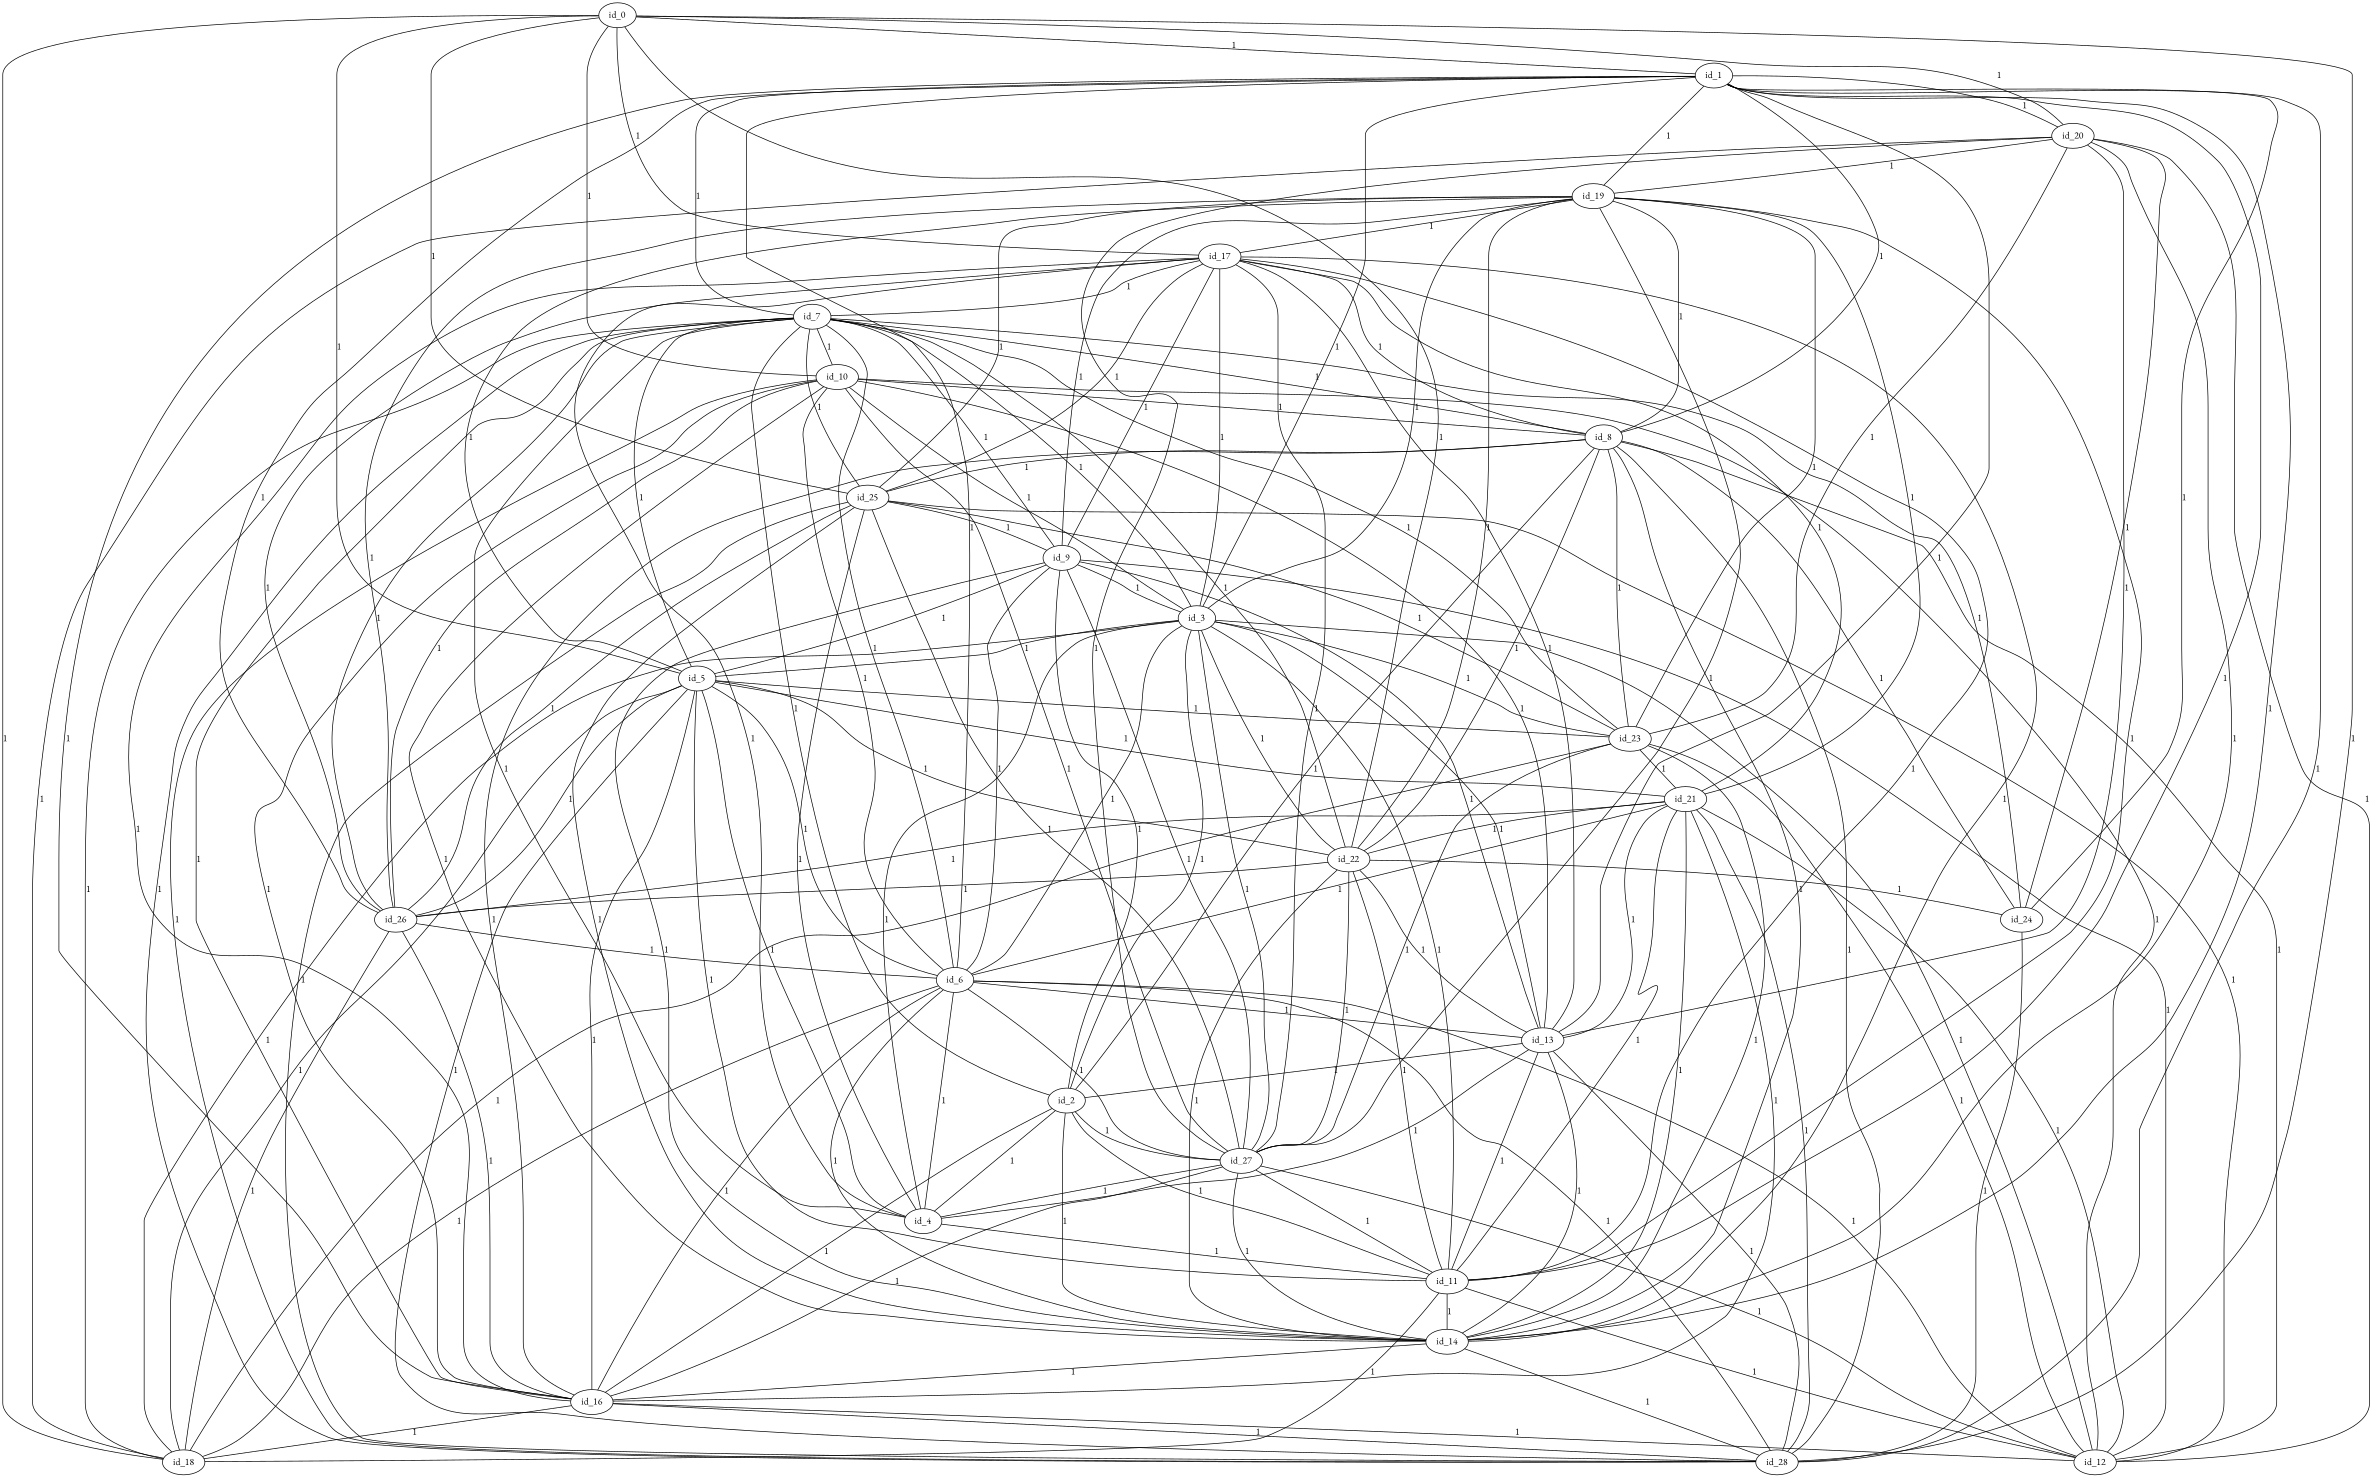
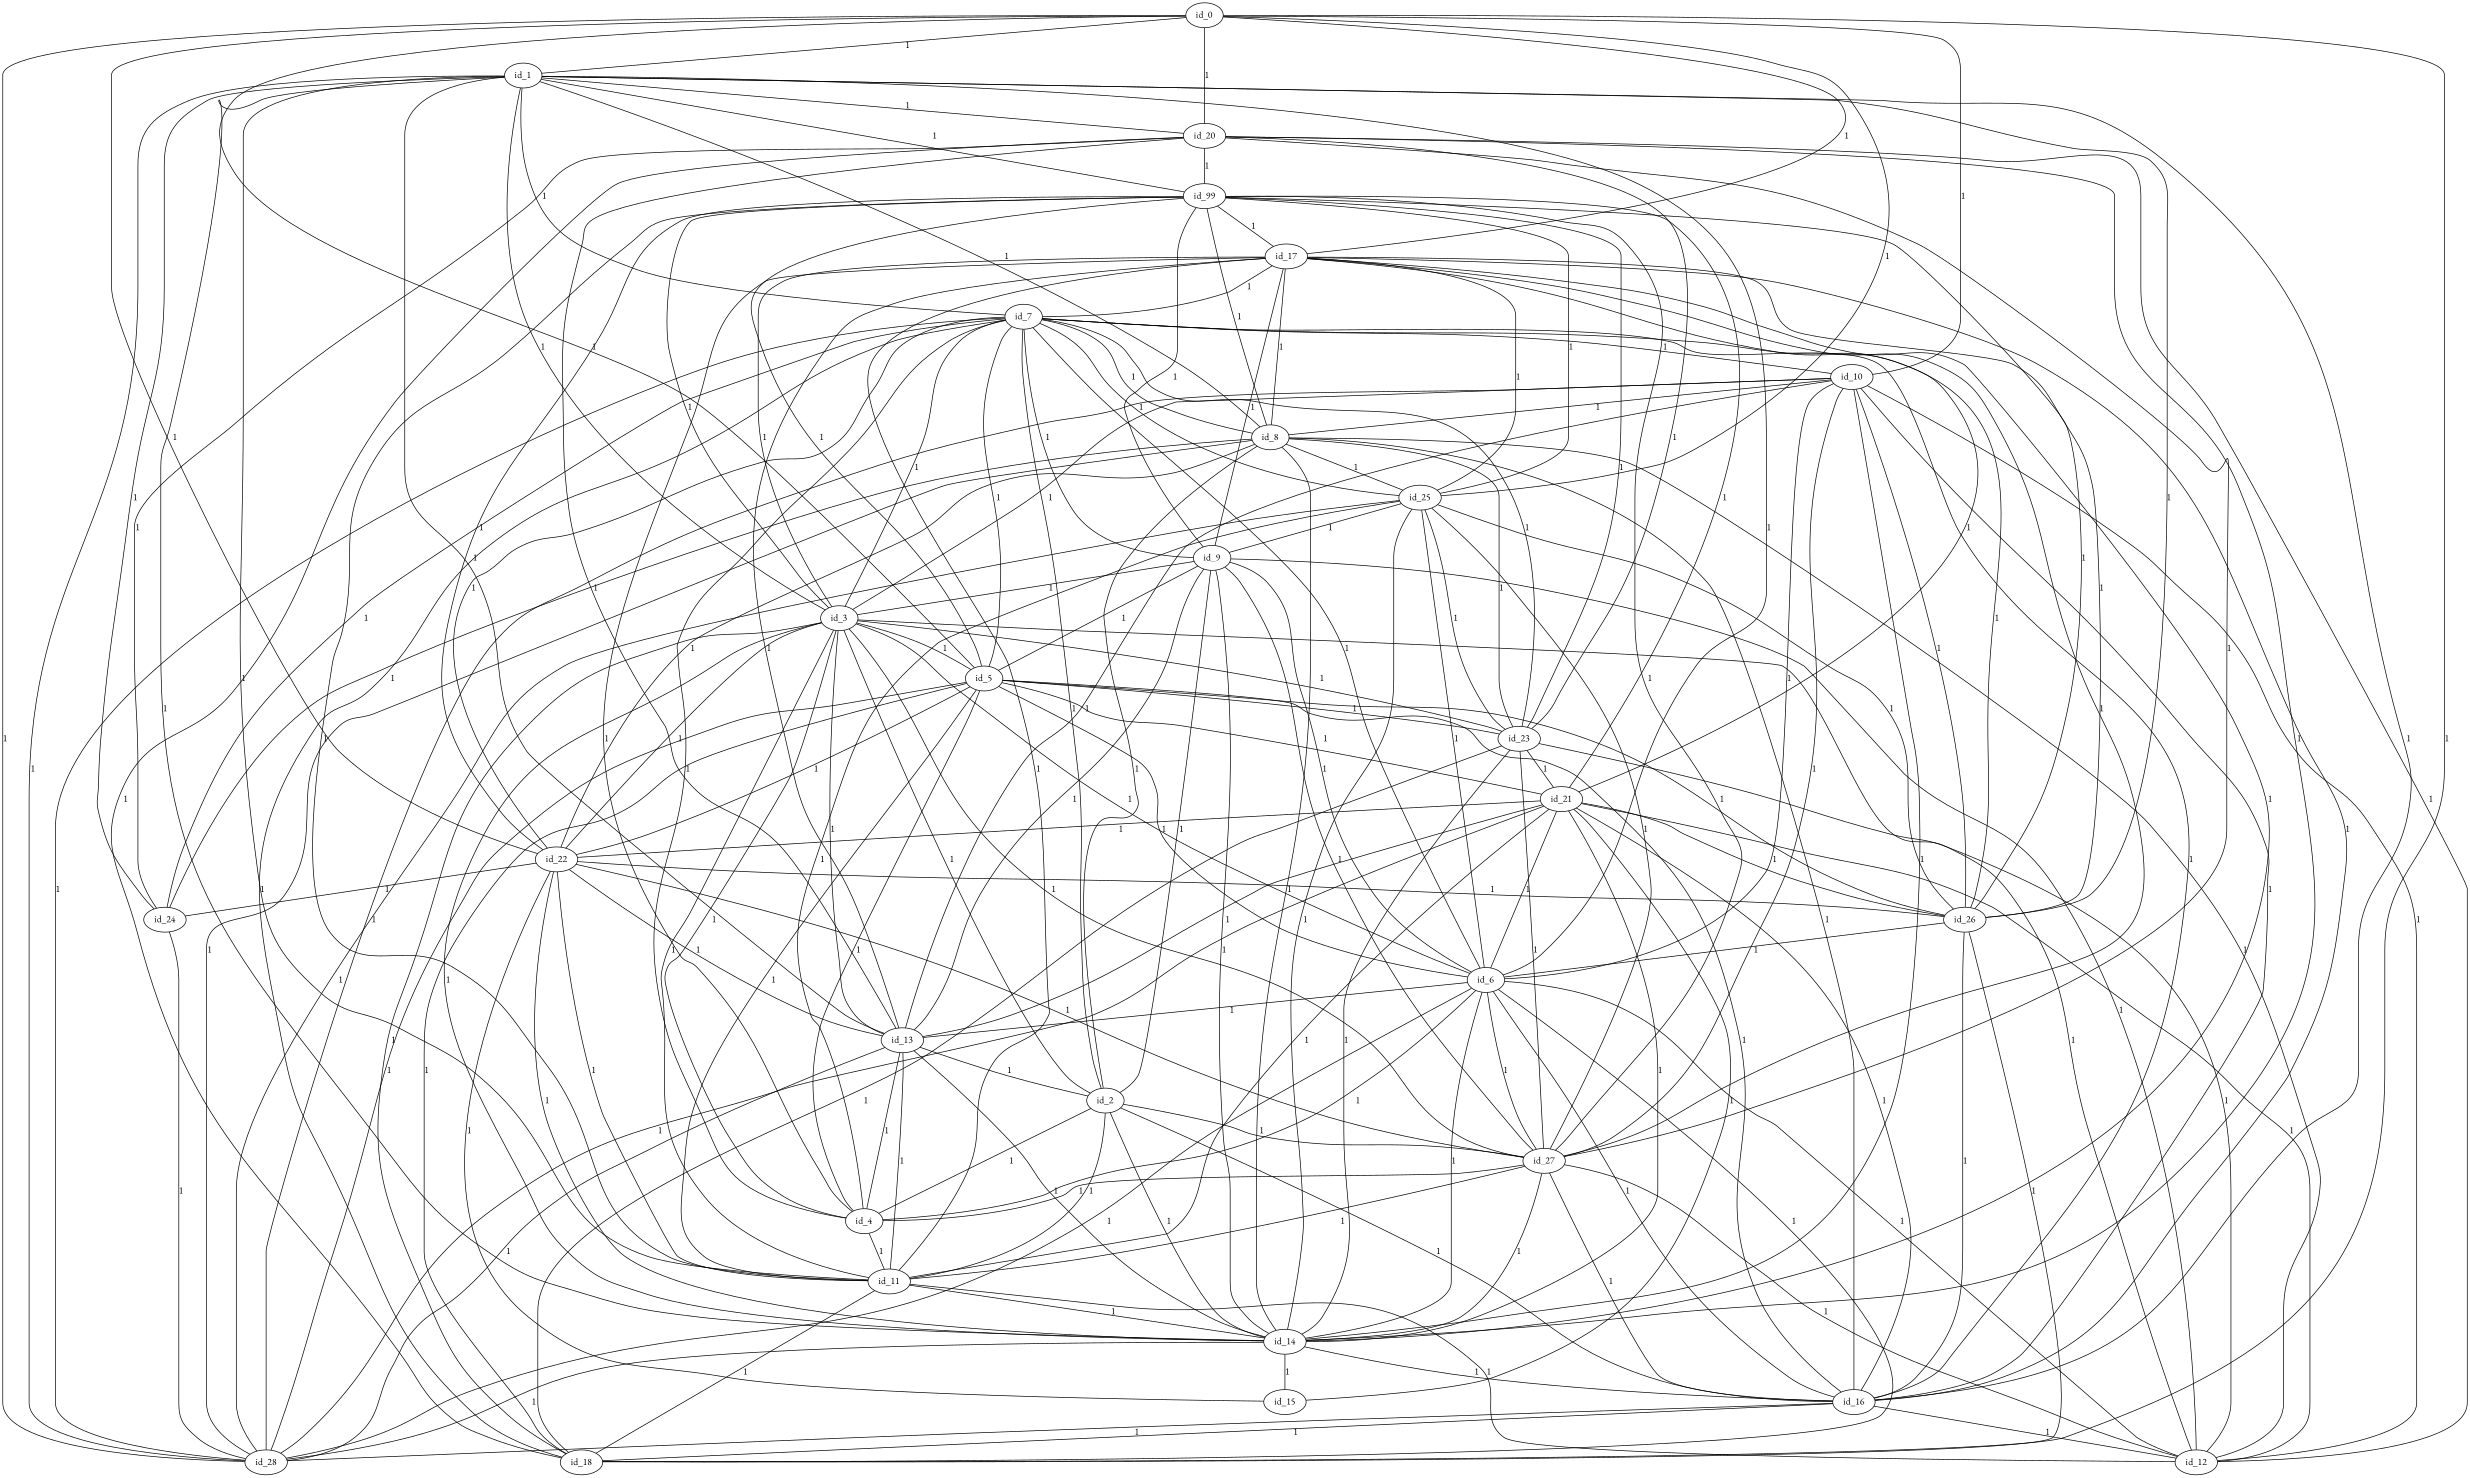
node "id_19": label "id_19" -> "id_99"
edge "id_25" -- "id_12": now "id_25" -- "id_6"
edge "id_3" -- "id_14": added, label "1"
node "id_15": added
